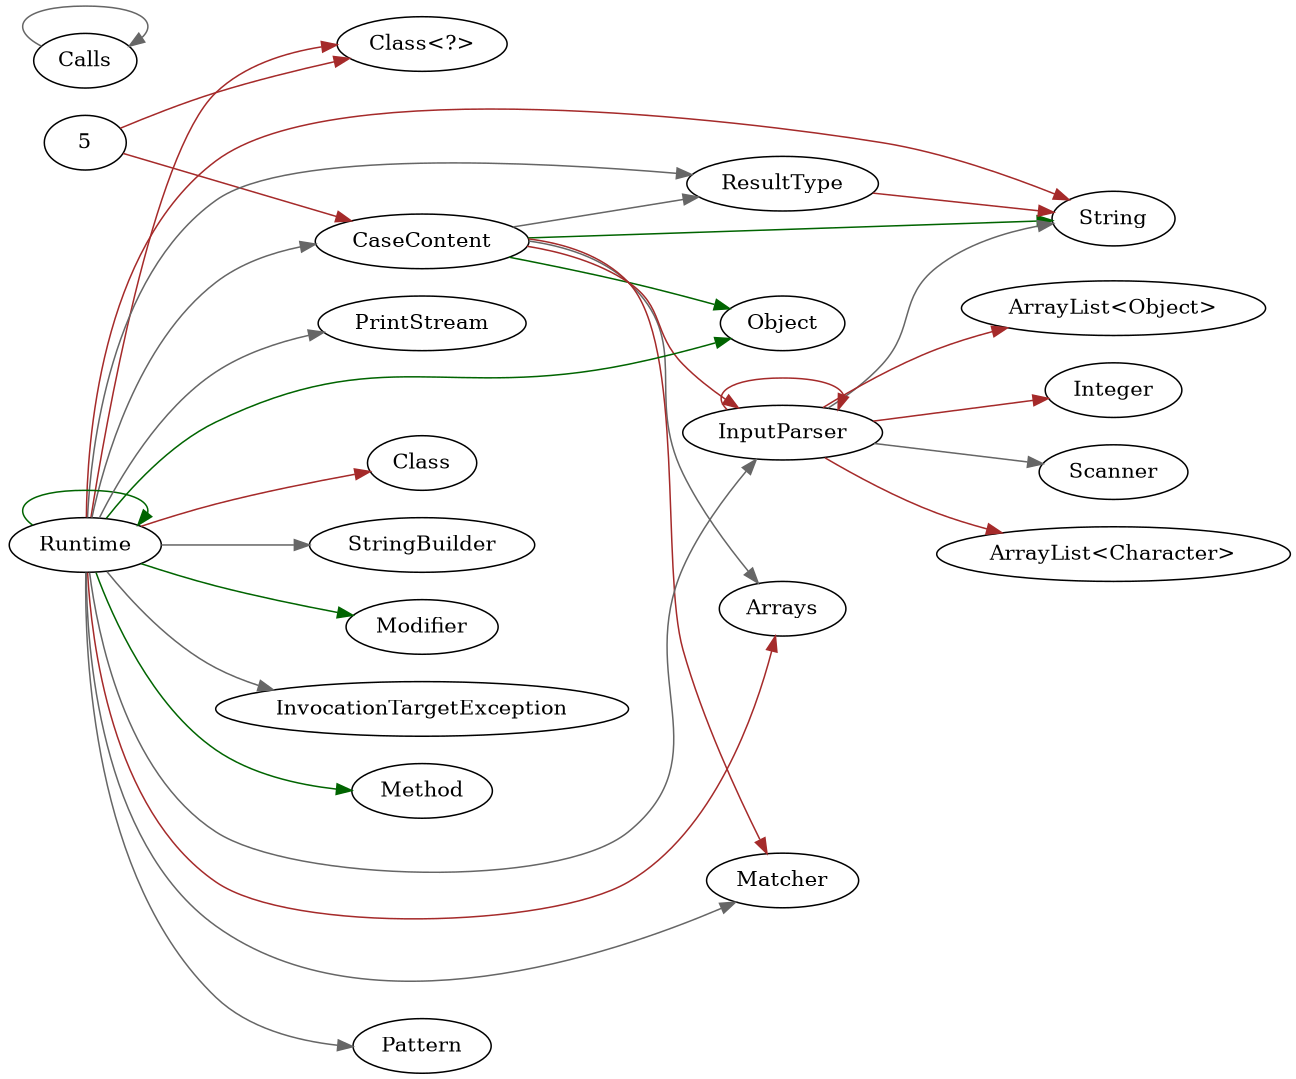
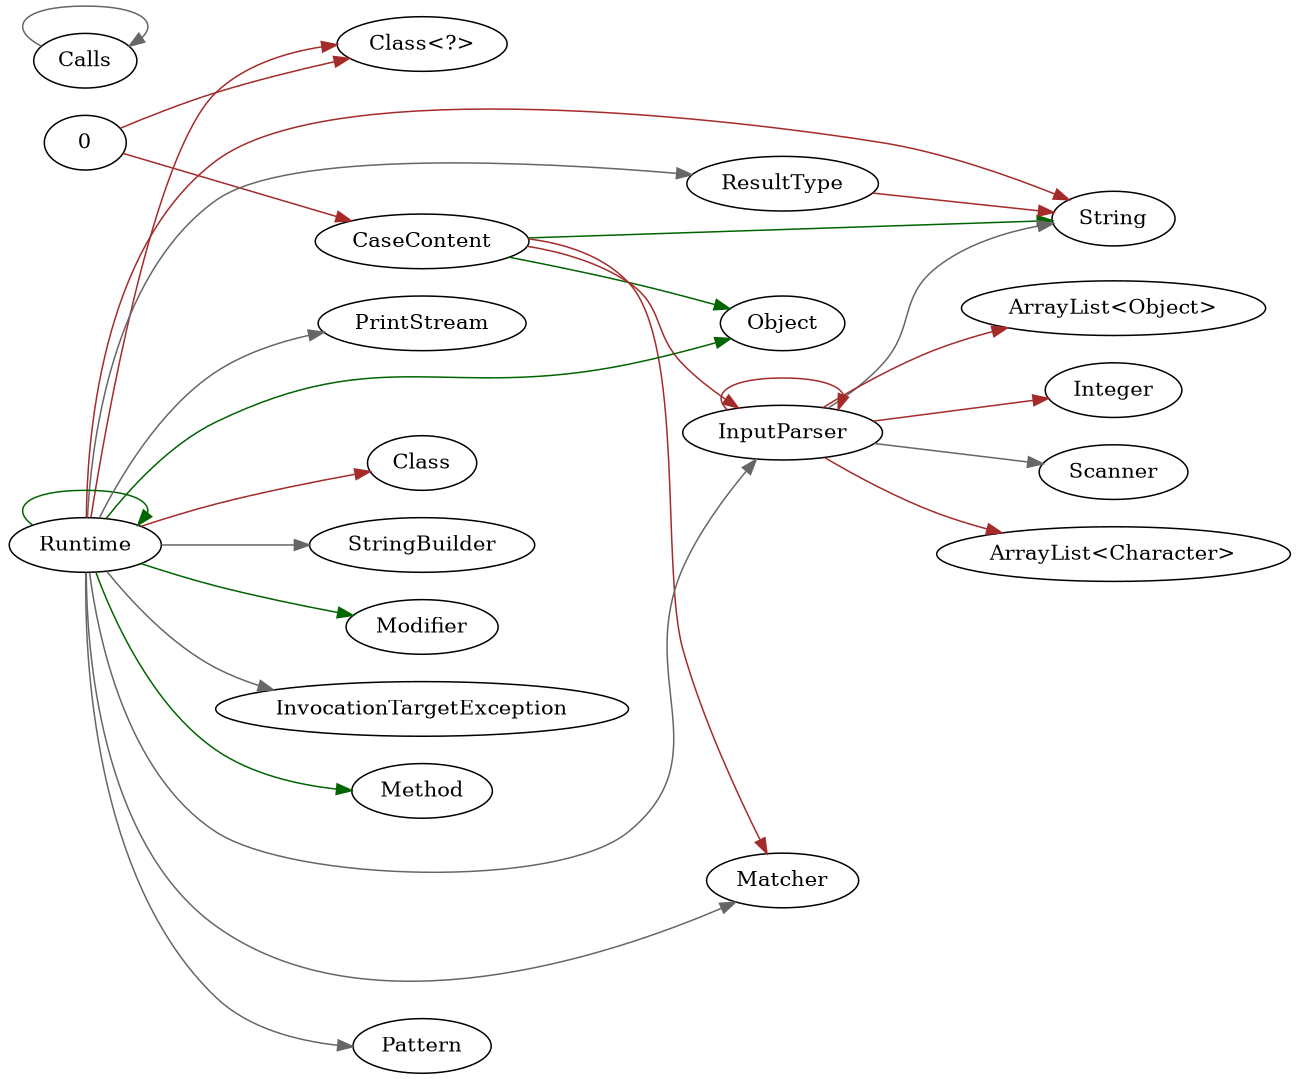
node "5": label "5" -> "0"
edge "CaseContent" -> "ResultType": removed
edge "Runtime" -> "CaseContent": removed
node "Arrays": removed
